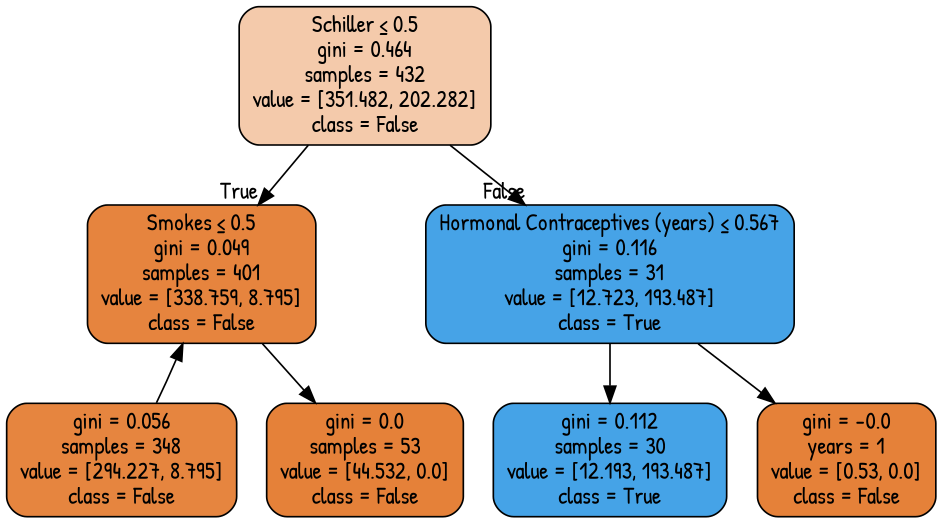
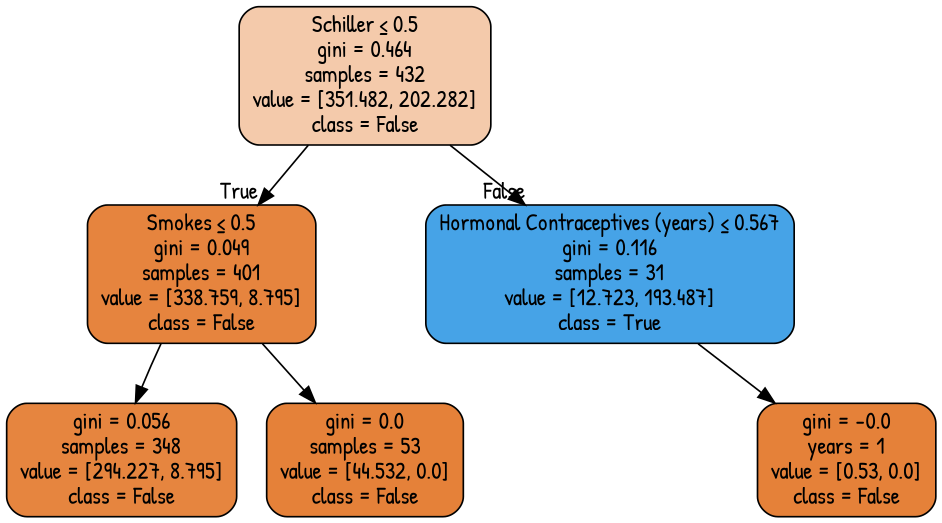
edge "gini = 0.056" -> "Smokes ≤ 0.5": reversed
node "gini = 0.112": removed
